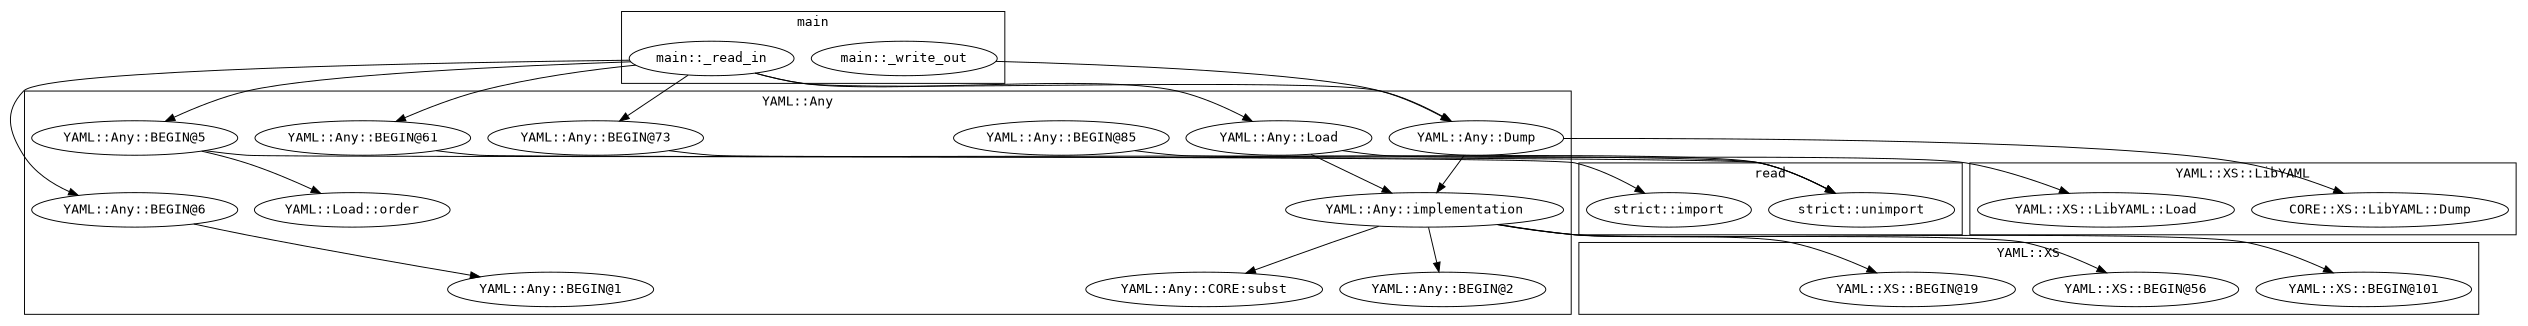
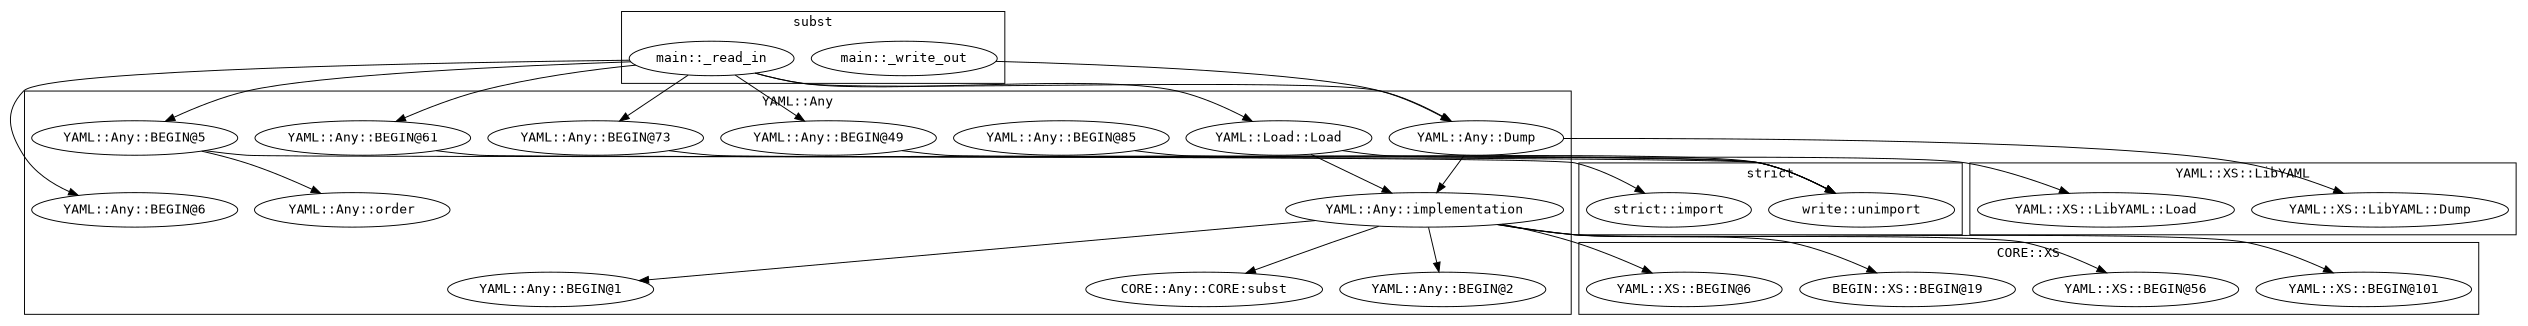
cluster "main": label "main" -> "subst"
node "YAML::Any::BEGIN@49": added
node "YAML::Any::Load": label "YAML::Any::Load" -> "YAML::Load::Load"
cluster "read": label "read" -> "strict"
node "YAML::Load::order": label "YAML::Load::order" -> "YAML::Any::order"
node "strict::unimport": label "strict::unimport" -> "write::unimport"
node "CORE::XS::LibYAML::Dump": label "CORE::XS::LibYAML::Dump" -> "YAML::XS::LibYAML::Dump"
edge "YAML::Any::BEGIN@6" -> "YAML::Any::BEGIN@1": now "YAML::Any::implementation" -> "YAML::Any::BEGIN@1"
cluster "YAML::XS": label "YAML::XS" -> "CORE::XS"
node "YAML::Any::CORE:subst": label "YAML::Any::CORE:subst" -> "CORE::Any::CORE:subst"
node "YAML::XS::BEGIN@6": added
node "YAML::XS::BEGIN@19": label "YAML::XS::BEGIN@19" -> "BEGIN::XS::BEGIN@19"
